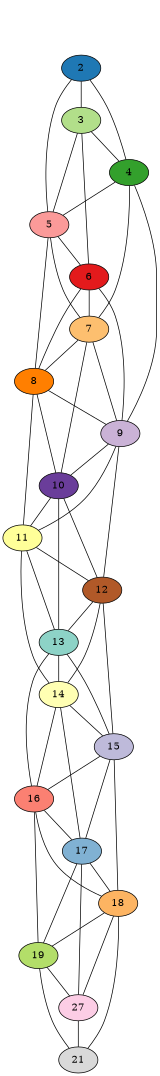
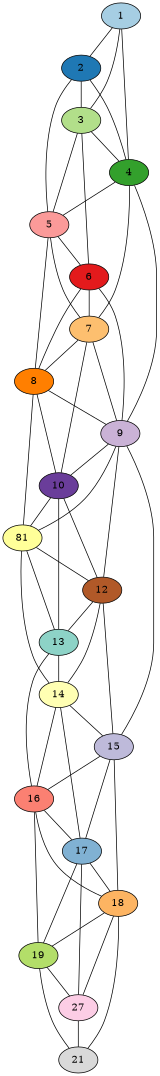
node "1": added
node "11": label "11" -> "81"
edge "13" -- "15": now "9" -- "15"
